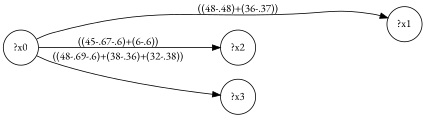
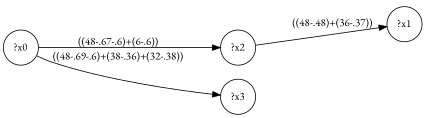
edge "?x0" -> "?x1": now "?x2" -> "?x1"
edge "?x0" -> "?x2": label "((45-.67-.6)+(6-.6))" -> "((48-.67-.6)+(6-.6))"
